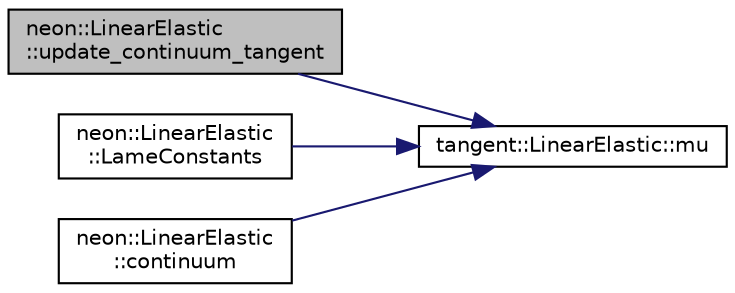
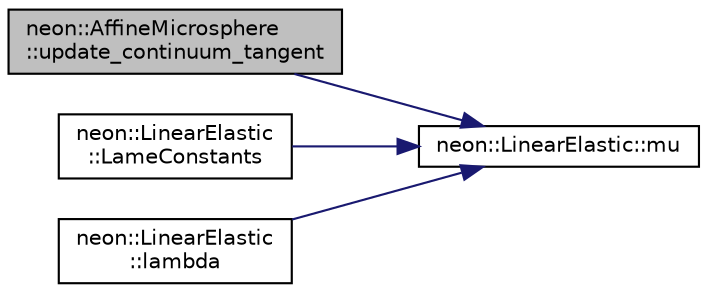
node "neon::LinearElastic ::update_continuum_tangent": label "neon::LinearElastic ::update_continuum_tangent" -> "neon::AffineMicrosphere ::update_continuum_tangent"
node "tangent::LinearElastic::mu": label "tangent::LinearElastic::mu" -> "neon::LinearElastic::mu"
node "neon::LinearElastic ::continuum": label "neon::LinearElastic ::continuum" -> "neon::LinearElastic ::lambda"
